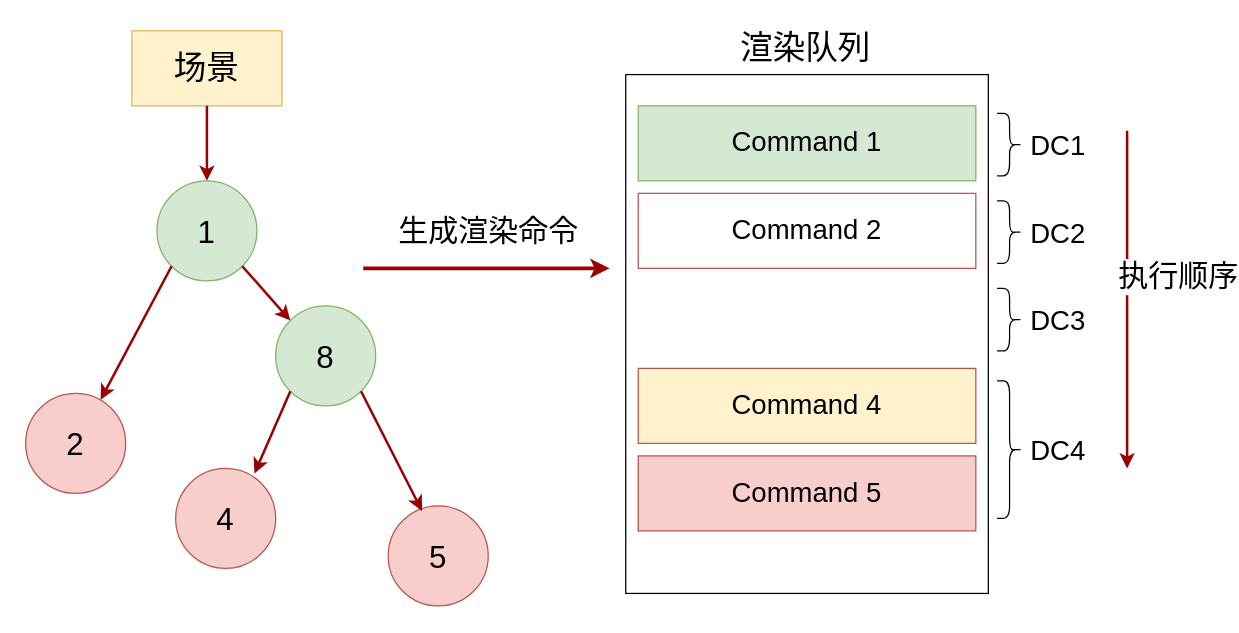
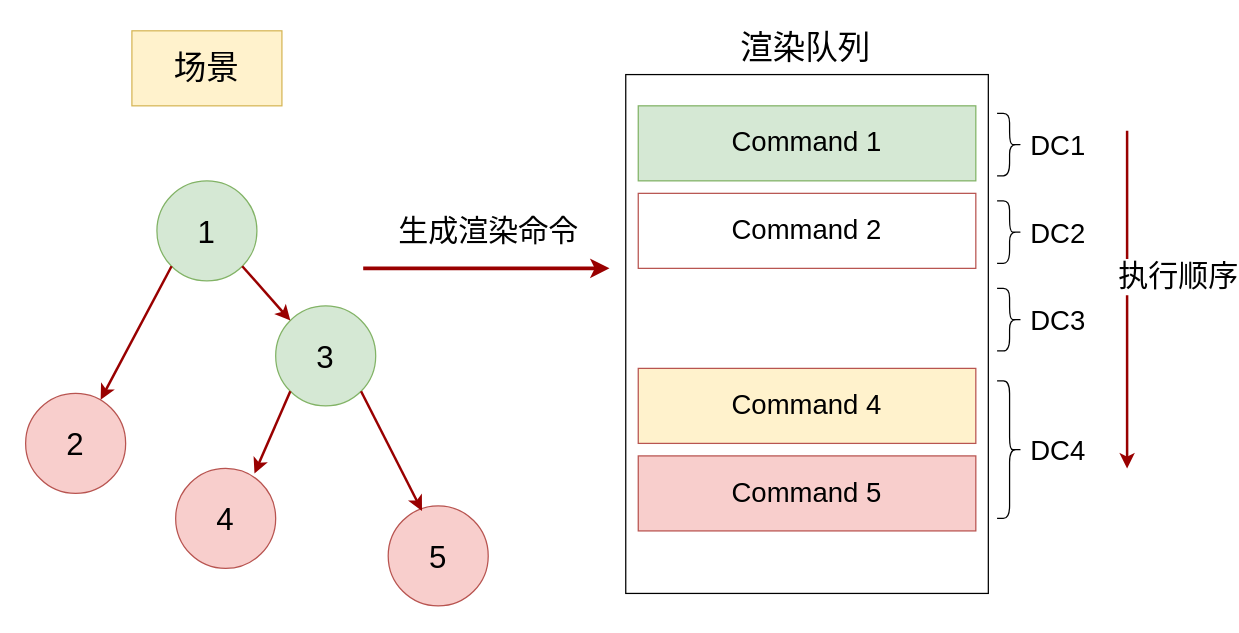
edge "场景" -> "1": removed
node "8": label "8" -> "3"
